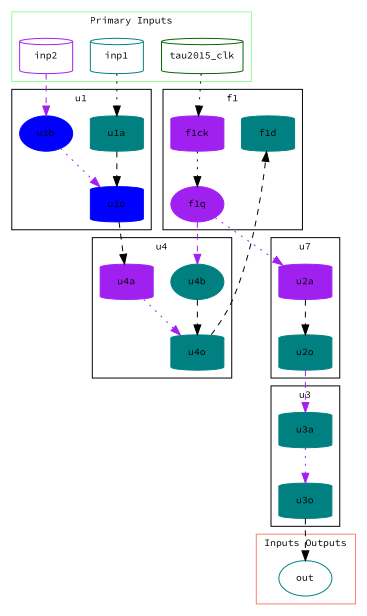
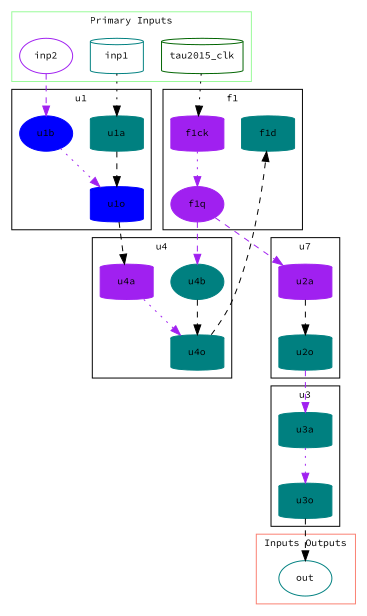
node "inp2": shape cylinder -> ellipse
edge "f1ck" -> "f1q": color black -> purple
edge "f1q" -> "u2a": style dotted -> dashed
